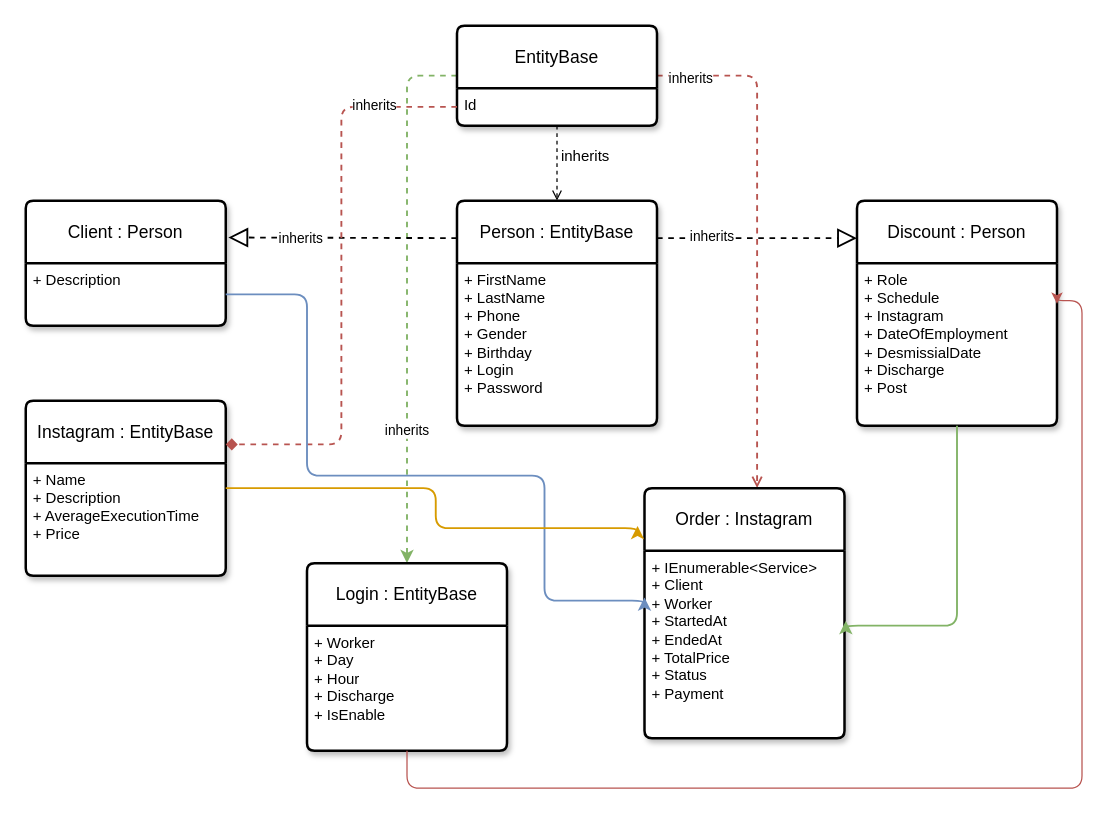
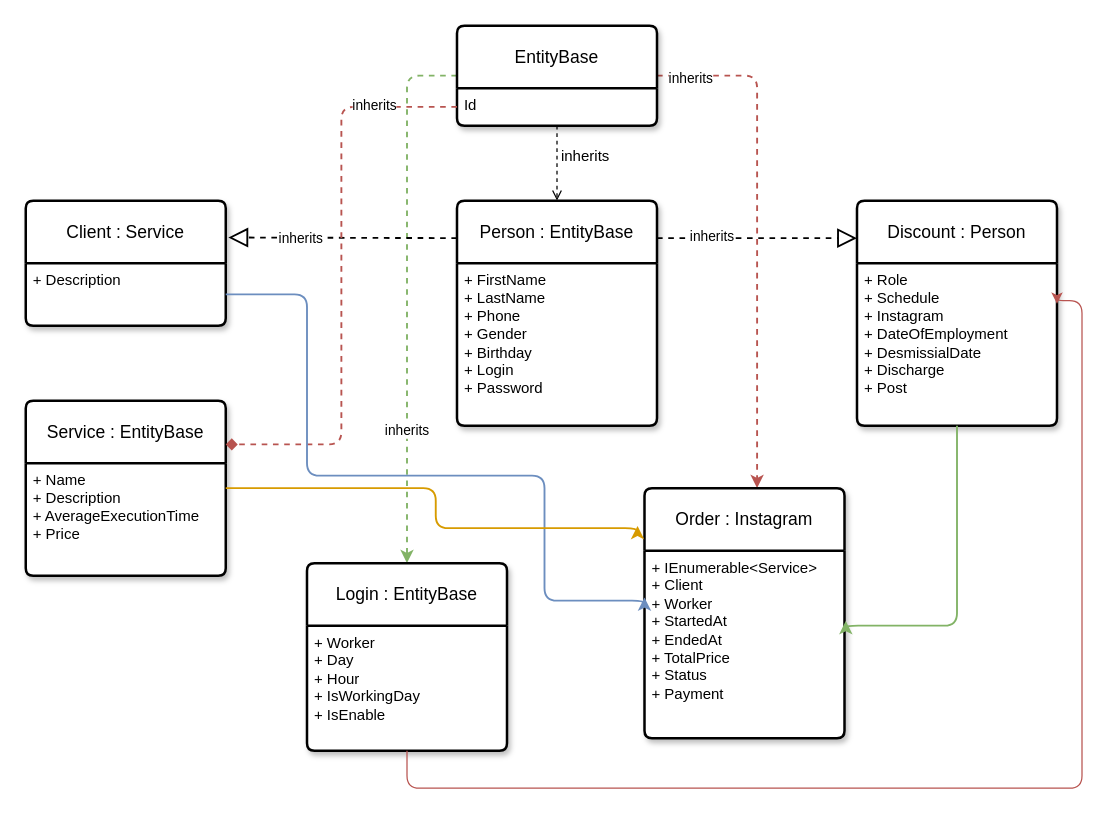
node "Client : Person": label "Client : Person" -> "Client : Service"
node "Instagram : EntityBase": label "Instagram : EntityBase" -> "Service : EntityBase"
edge "EntityBase" -> "Order : Instagram": arrowhead open -> classic
node "+ Worker + Day + Hour + Discharge + IsEnable": label "+ Worker + Day + Hour + Discharge + IsEnable" -> "+ Worker + Day + Hour + IsWorkingDay + IsEnable"
